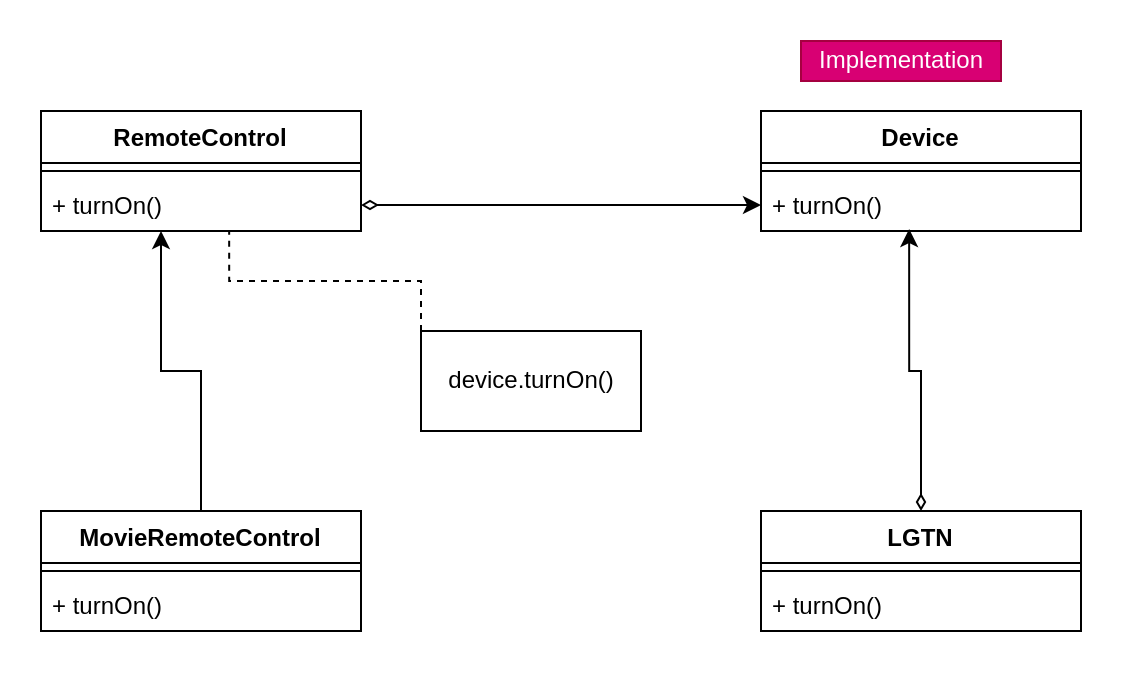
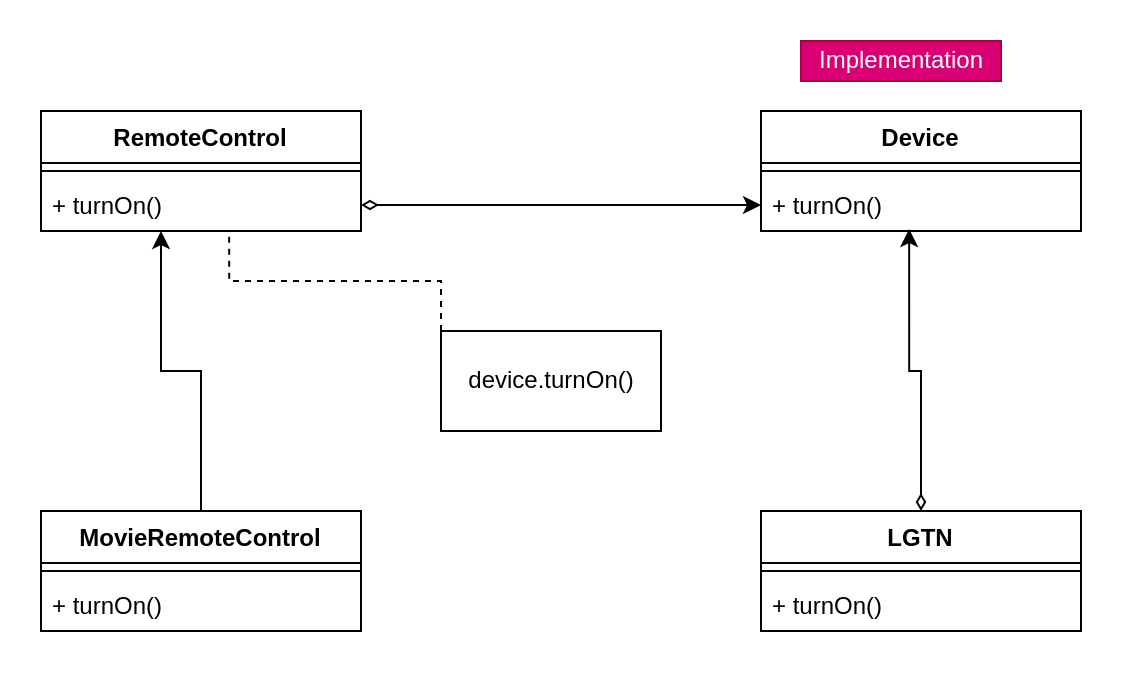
node "device.turnOn()": moved (531, 381) -> (551, 381)
